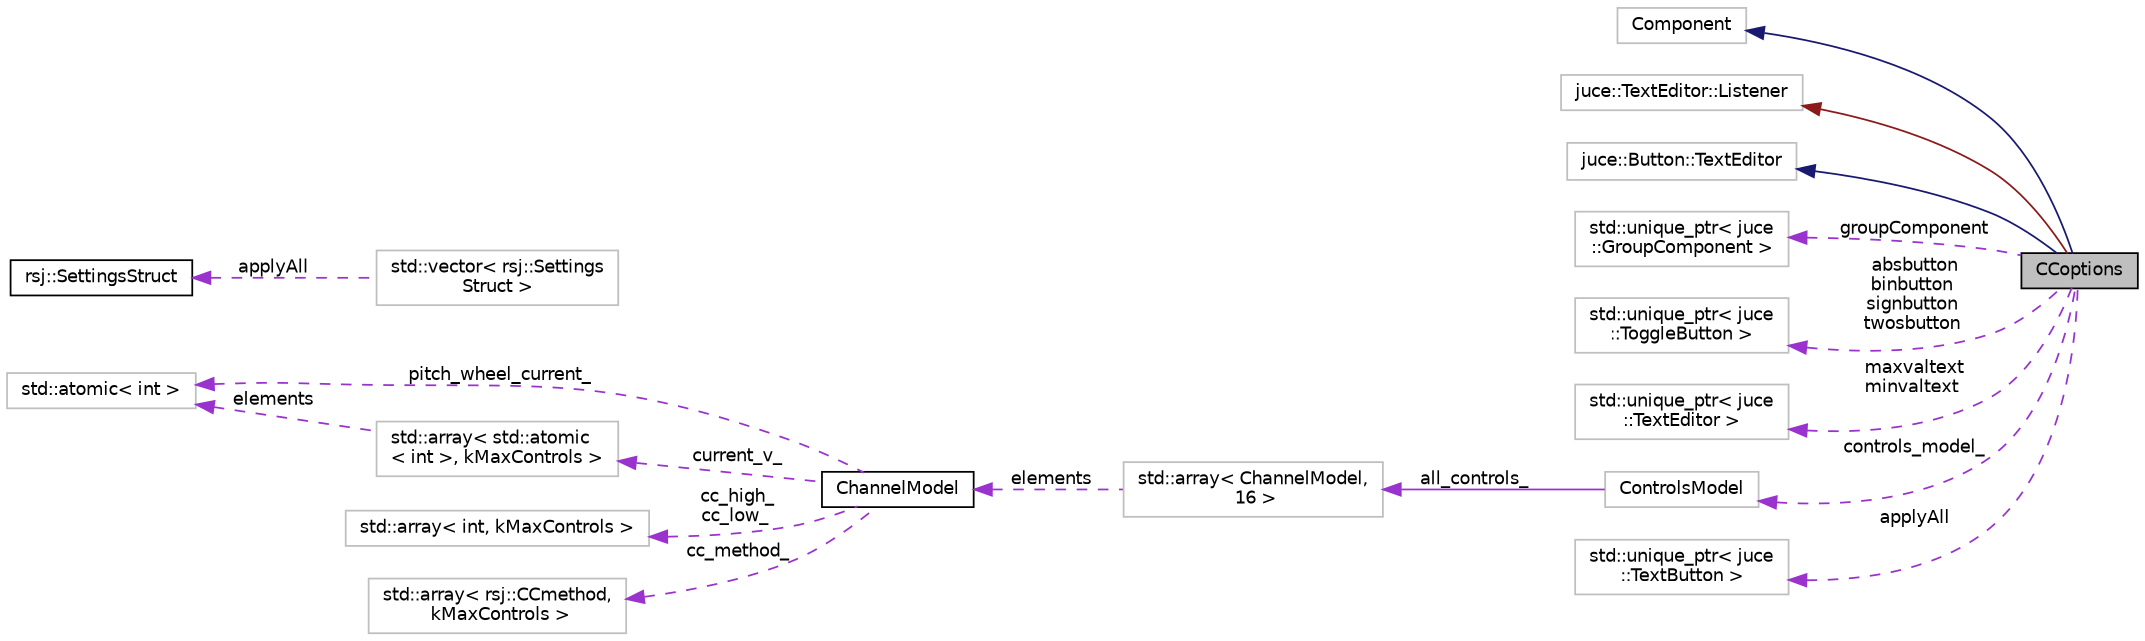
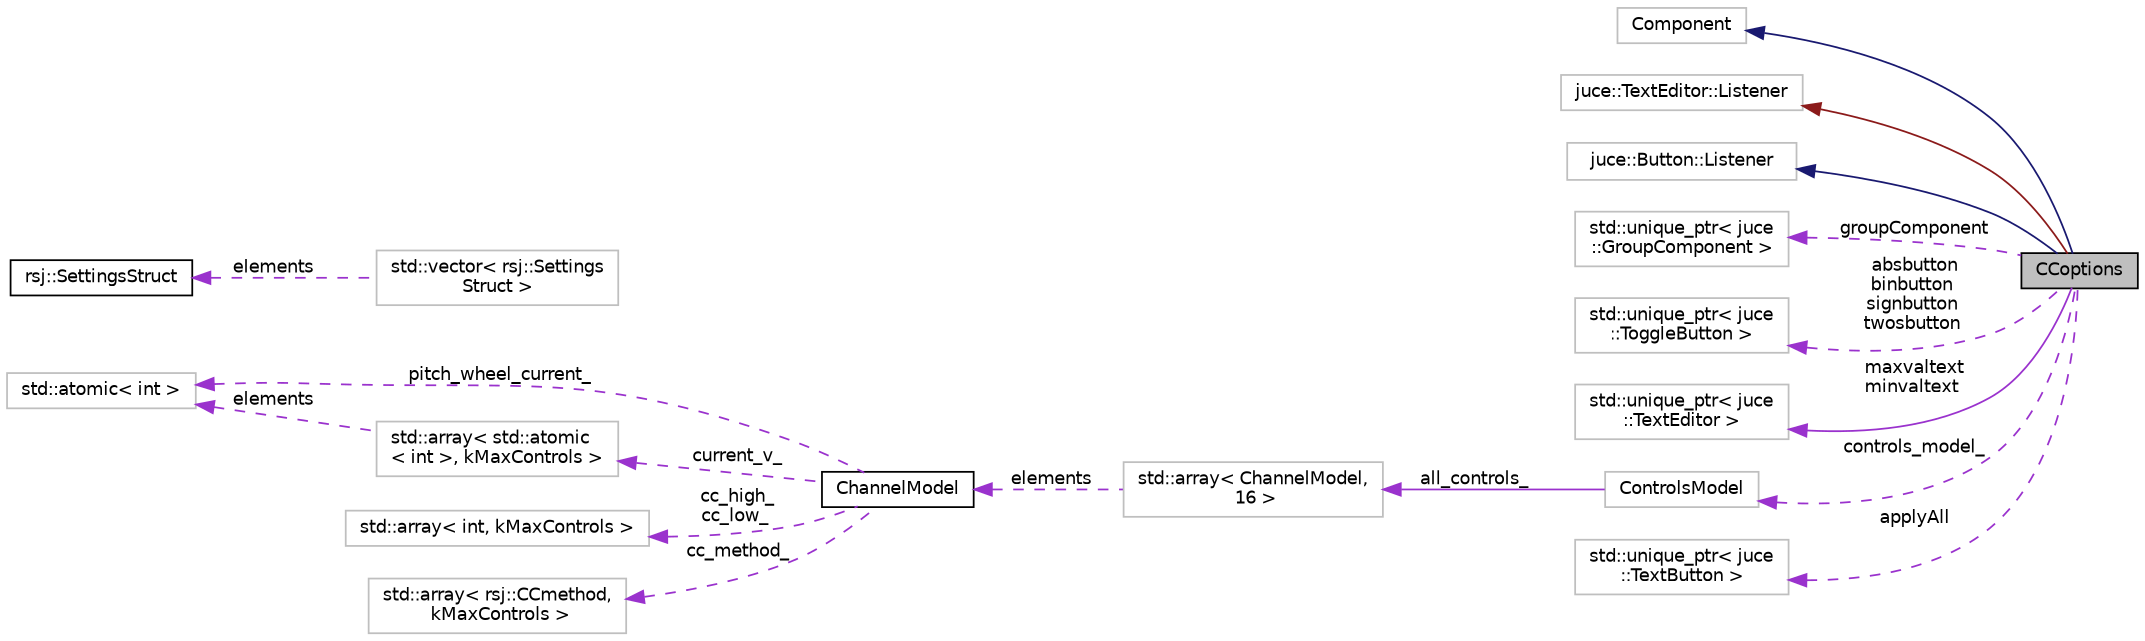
node "juce::Button::TextEditor": label "juce::Button::TextEditor" -> "juce::Button::Listener"
edge "std::vector< rsj::Settings Struct >" -> "rsj::SettingsStruct": label " applyAll" -> " elements"
edge "CCoptions" -> "std::unique_ptr< juce ::TextEditor >": style dashed -> solid
